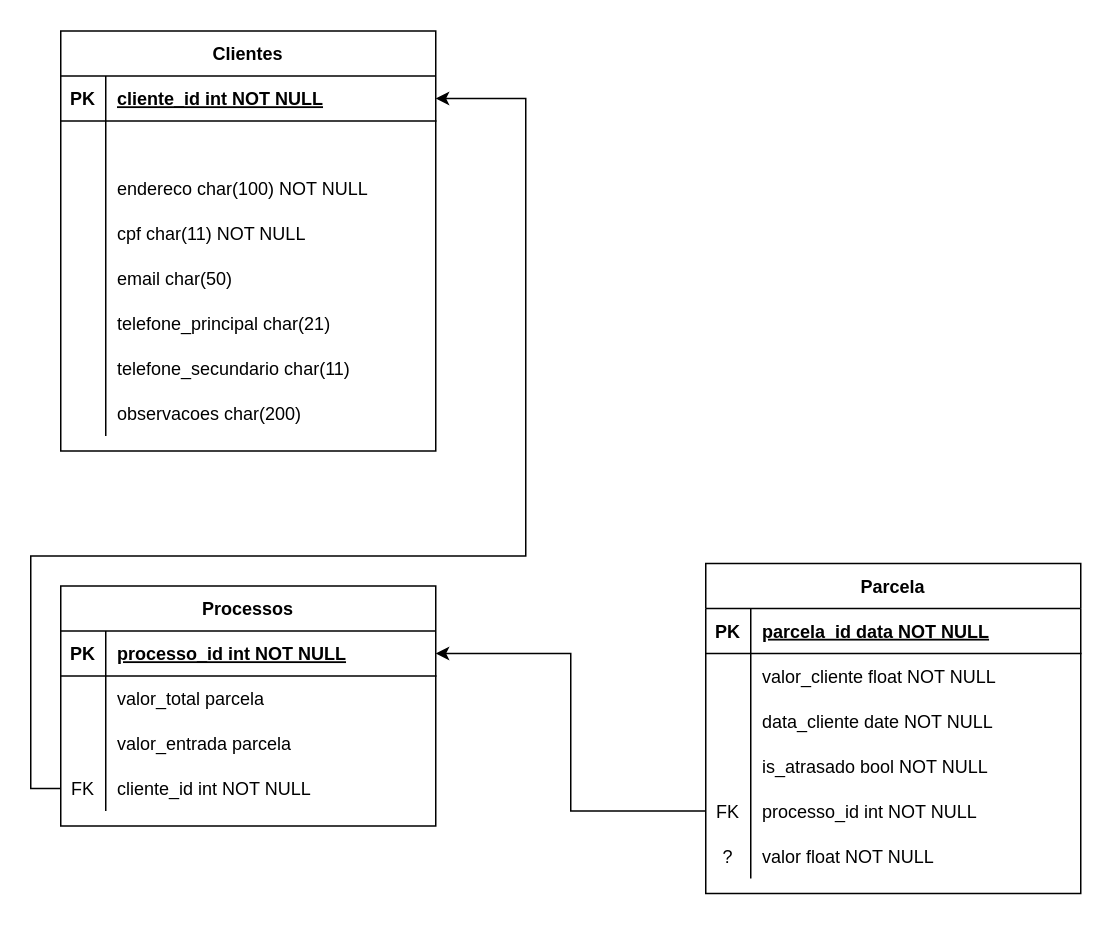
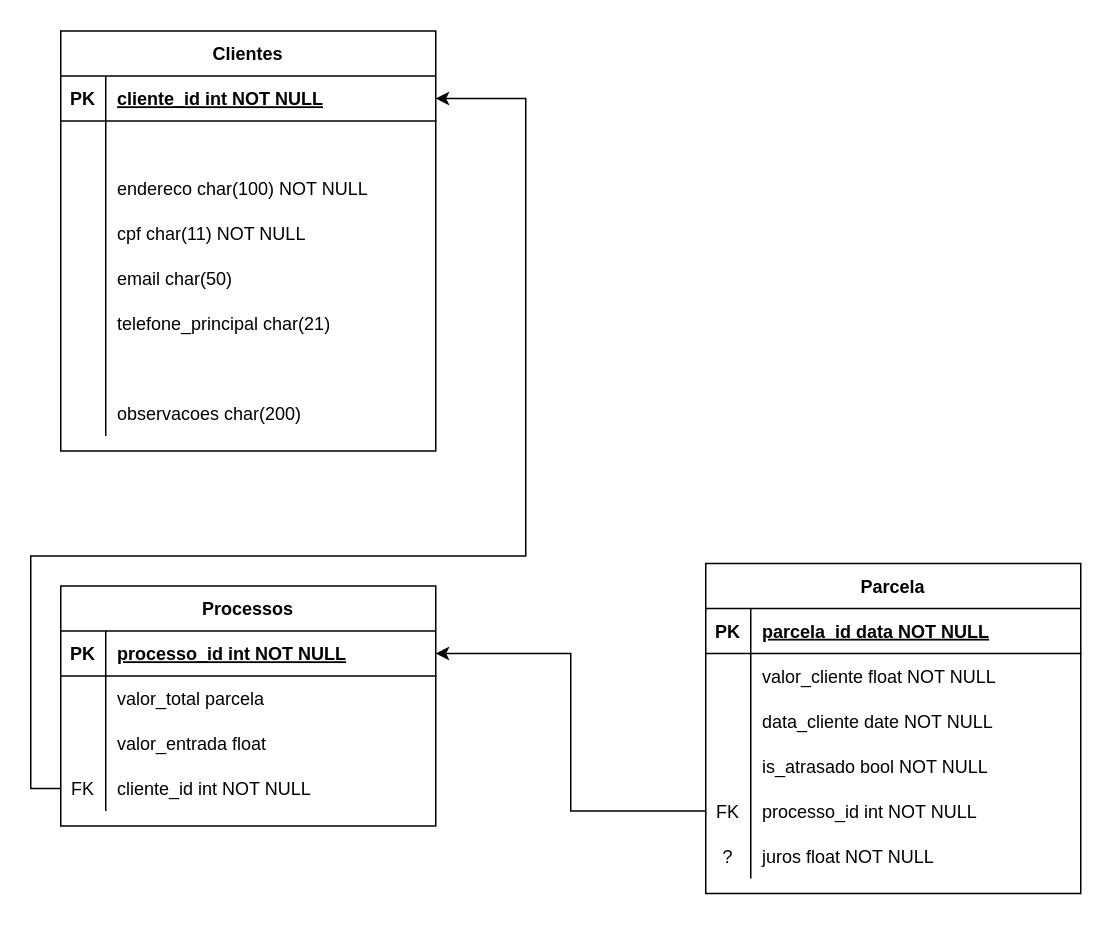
node "telefone_secundario char(11)": removed
node "valor_entrada parcela": label "valor_entrada parcela" -> "valor_entrada float"
node "valor float NOT NULL": label "valor float NOT NULL" -> "juros float NOT NULL"
